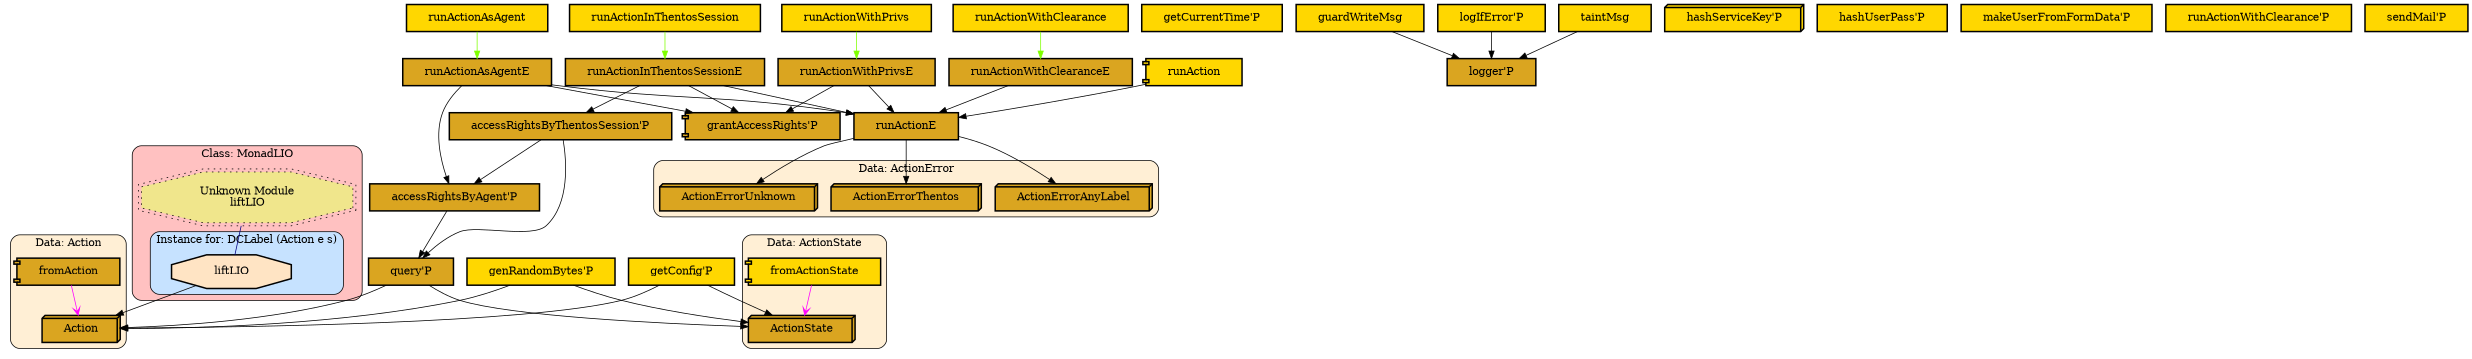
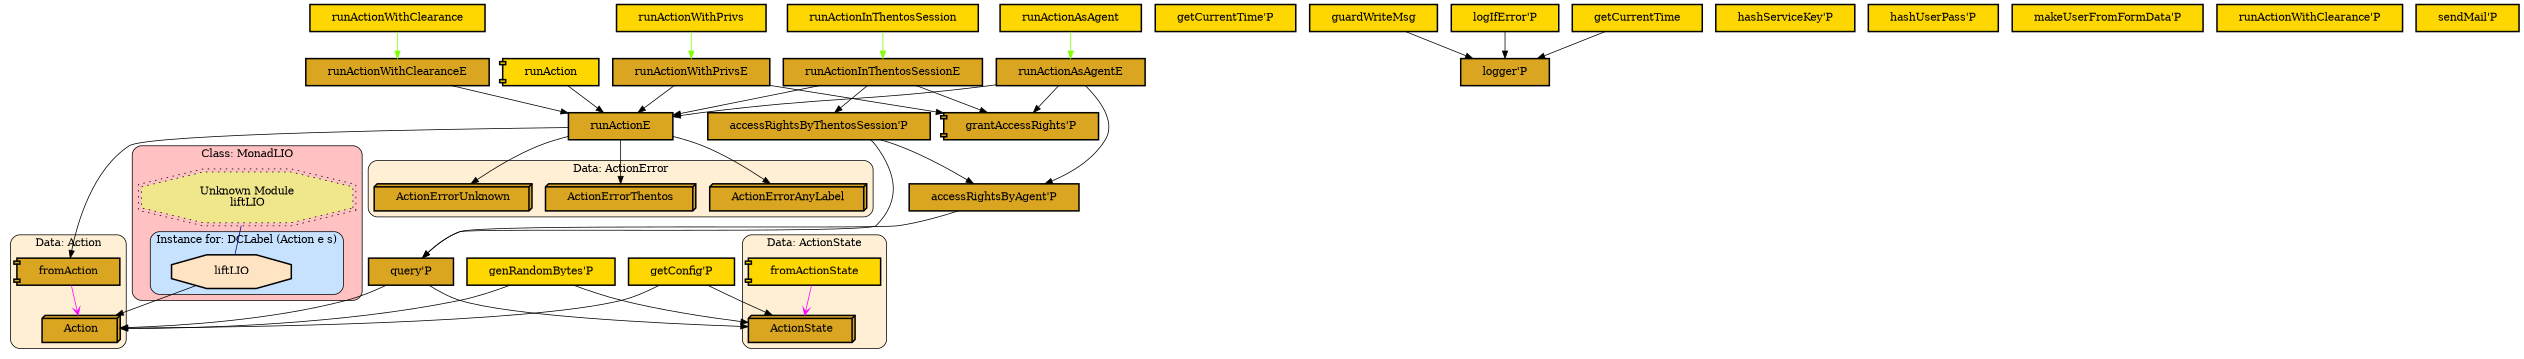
node "taintMsg": label "taintMsg" -> "getCurrentTime"
node "hashServiceKey'P": shape box3d -> box
edge "runActionE" -> "fromAction": added
